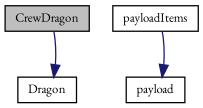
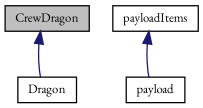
edge "CrewDragon" -> "Dragon": reversed
edge "payloadItems" -> "payload": reversed
